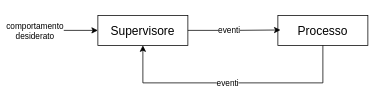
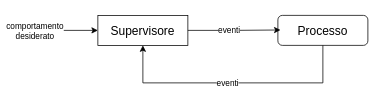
node "Processo": shape rectangle -> rounded rectangle
